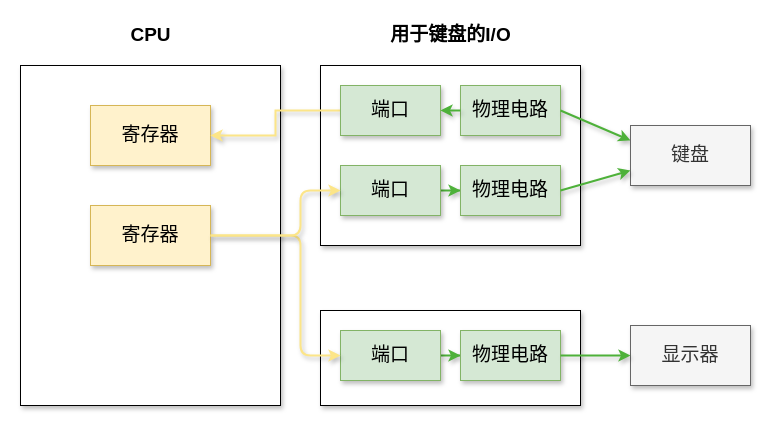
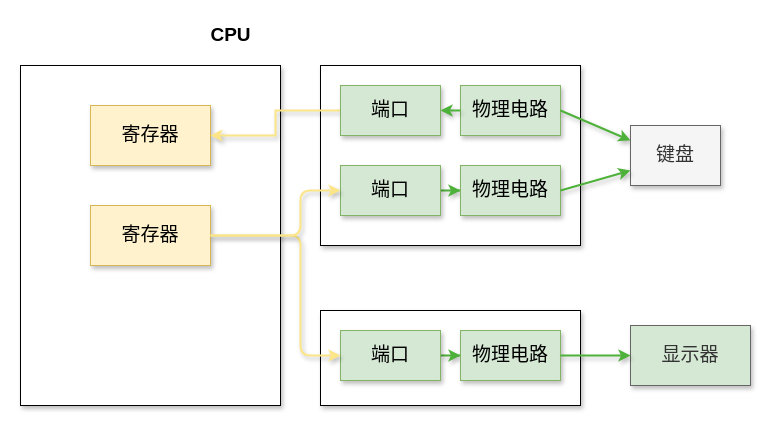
node "CPU": moved (151, 36) -> (231, 36)
node "用于键盘的I/O": removed
node "键盘": size 120x60 -> 90x60
node "显示器": fillcolor #f5f5f5 -> #d5e8d4
